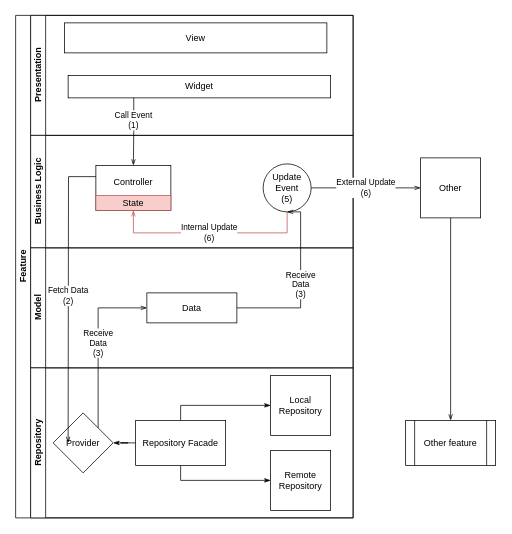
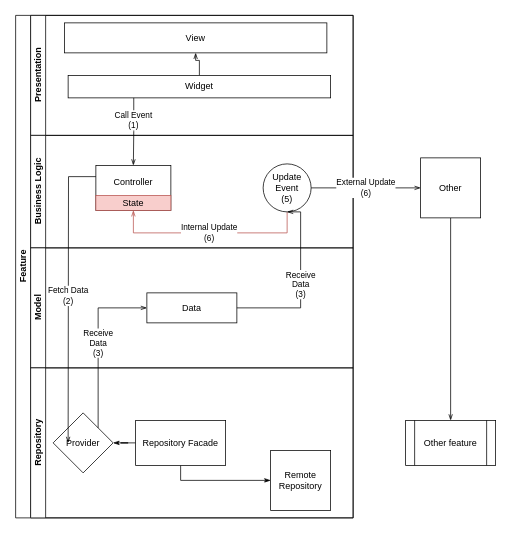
edge "Widget" -> "View": added
edge "Repository Facade" -> "Local Repository": removed
node "Local Repository": removed
